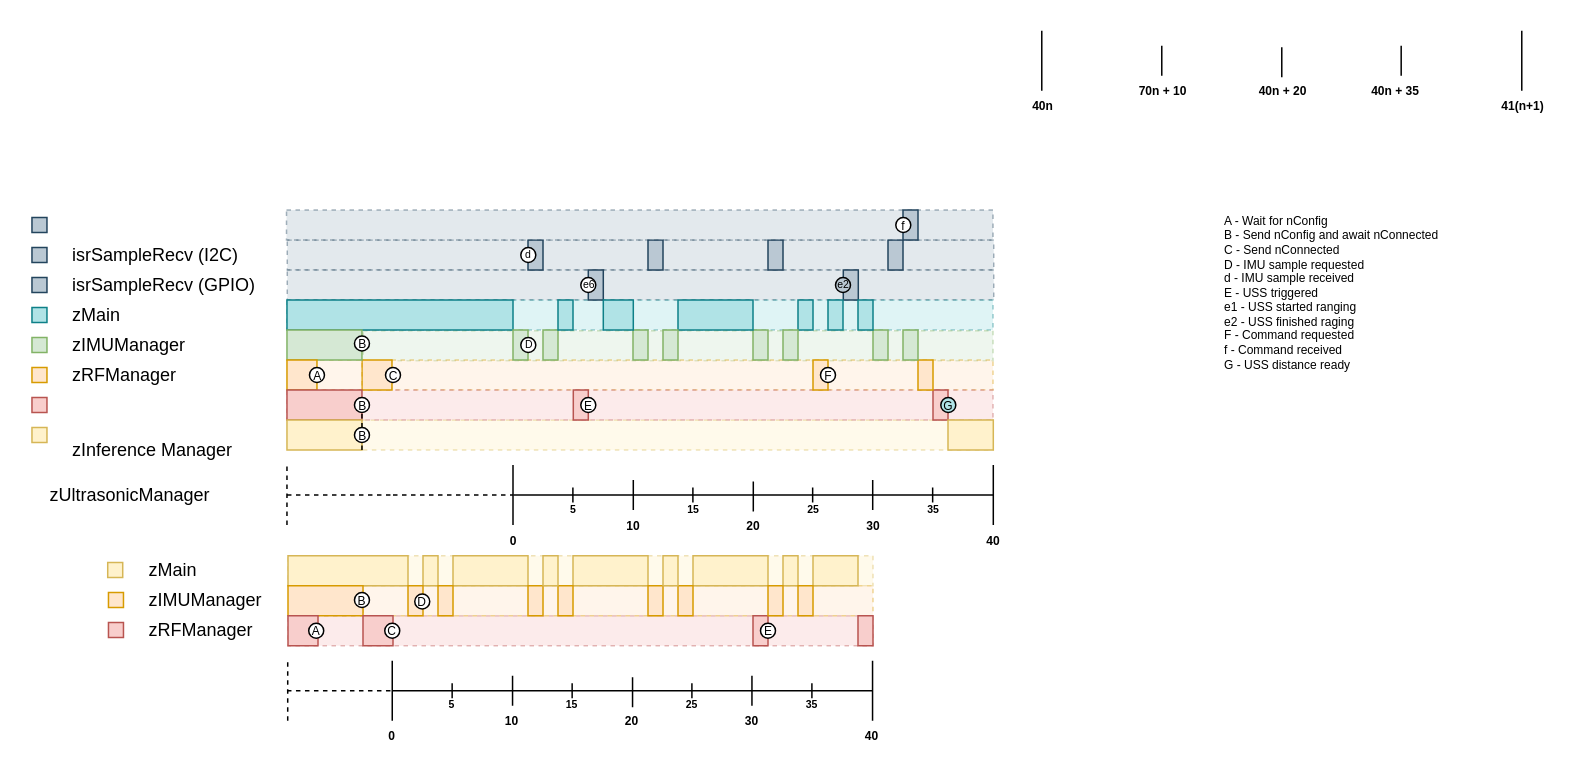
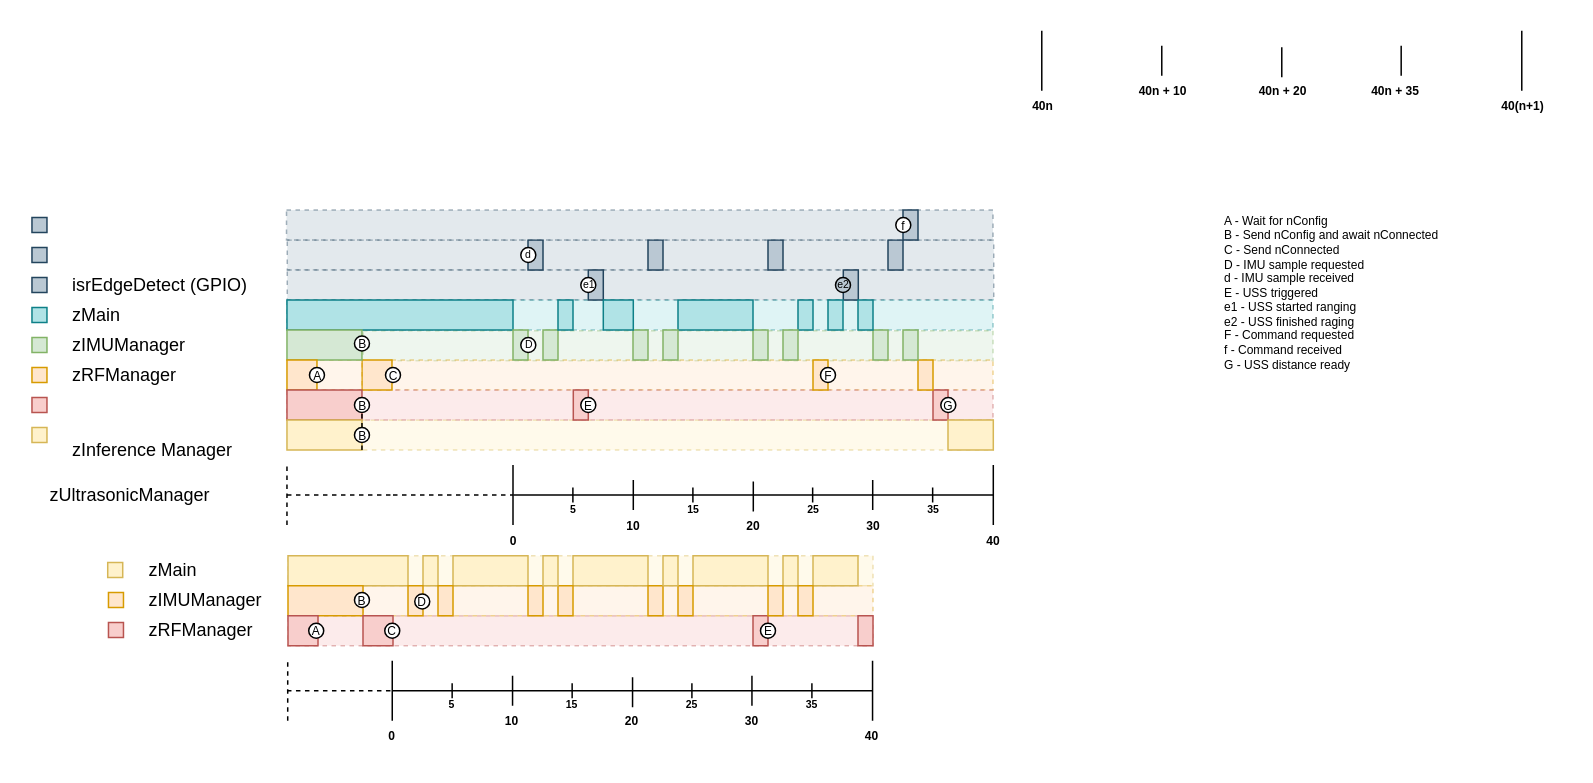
node "70n + 10": label "70n + 10" -> "40n + 10"
node "41(n+1)": label "41(n+1)" -> "40(n+1)"
node "isrSampleRecv (I2C)": removed
node "isrSampleRecv (GPIO)": label "isrSampleRecv (GPIO)" -> "isrEdgeDetect (GPIO)"
node "e6": label "e6" -> "e1"
node "G": fillcolor #b0e3e6 -> #ffffff
